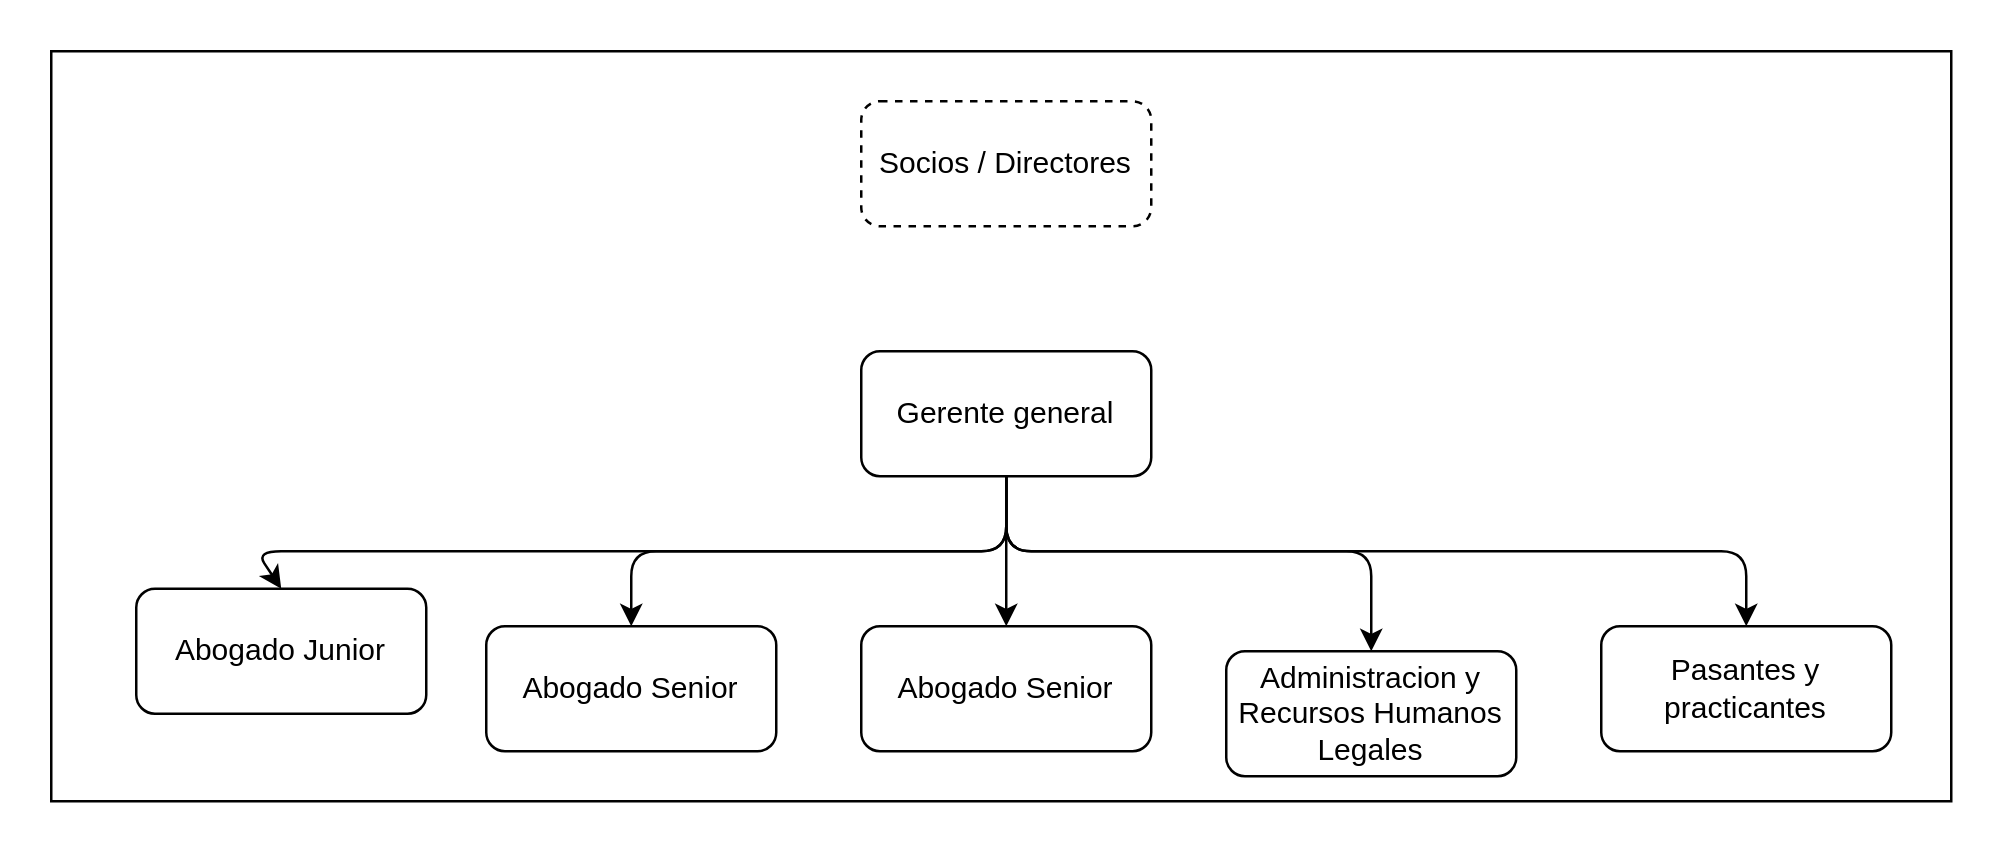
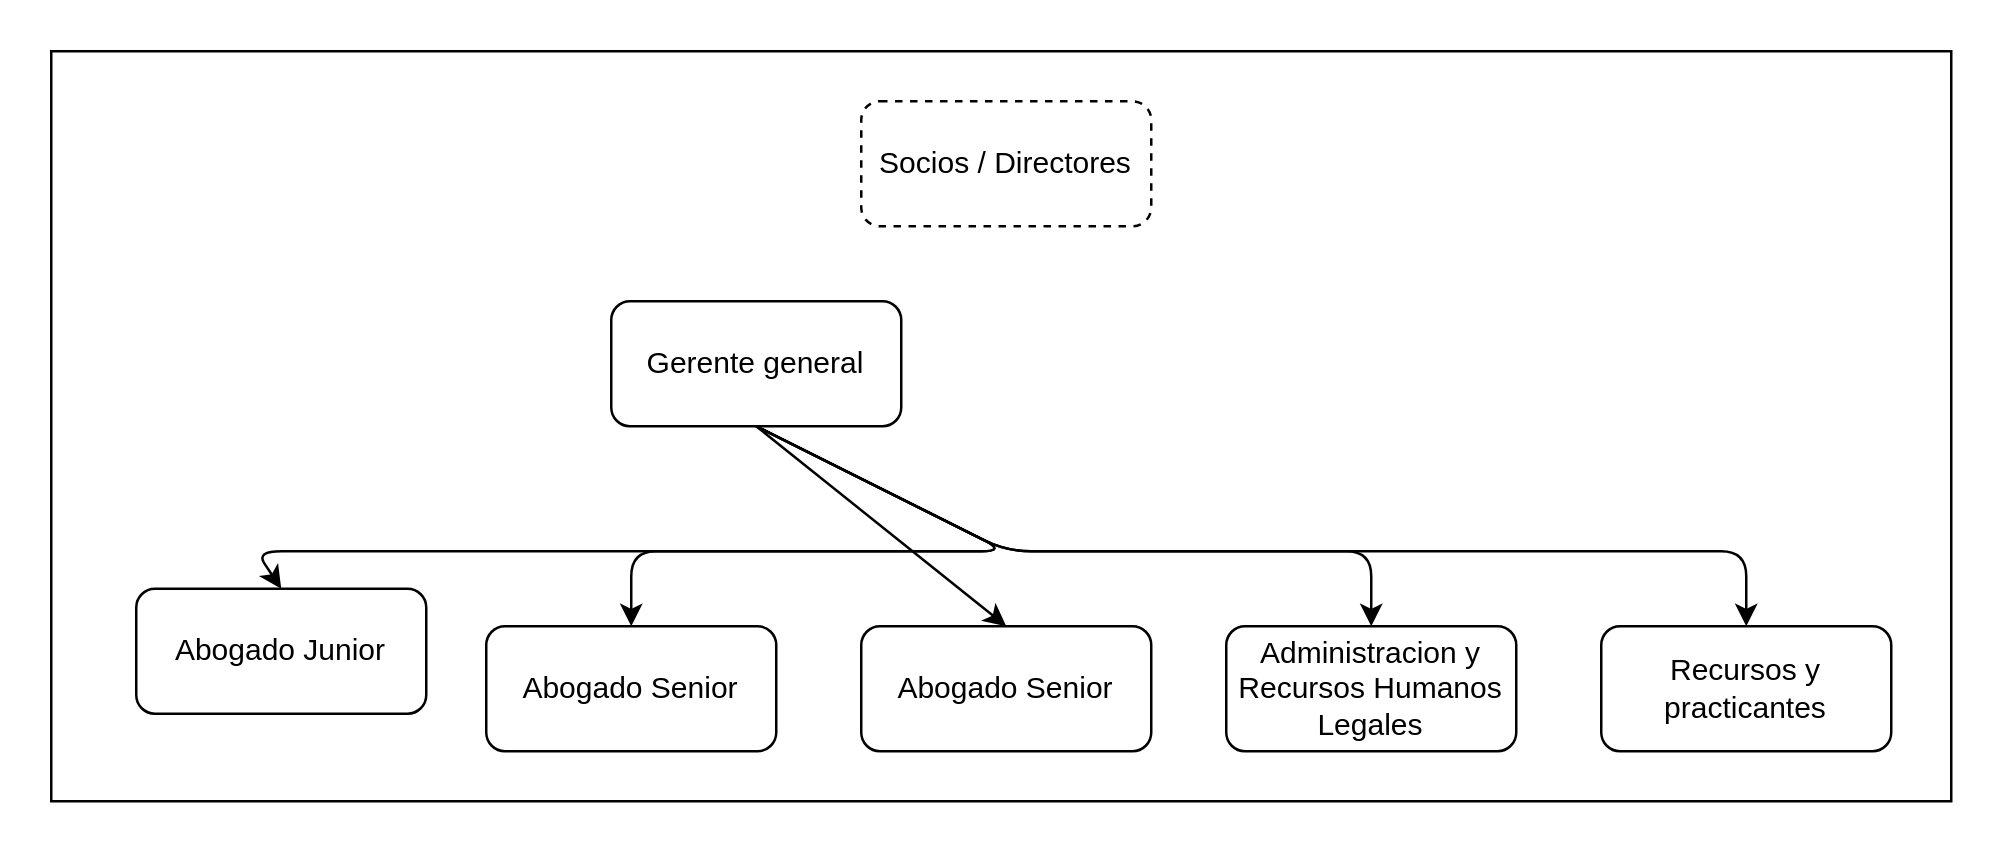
node "Gerente general": moved (1006, 414) -> (756, 364)
node "Pasantes y practicantes": label "Pasantes y practicantes" -> "Recursos y practicantes"
node "Administracion y Recursos Humanos Legales": moved (1371, 714) -> (1371, 689)
